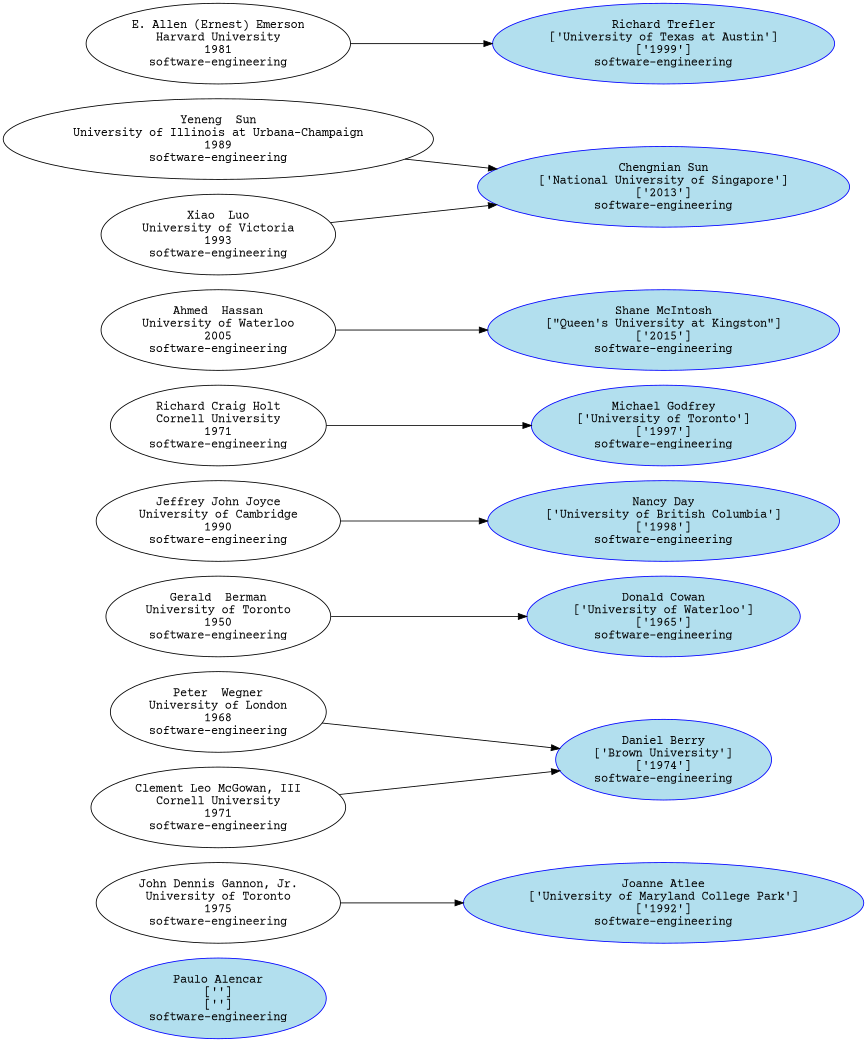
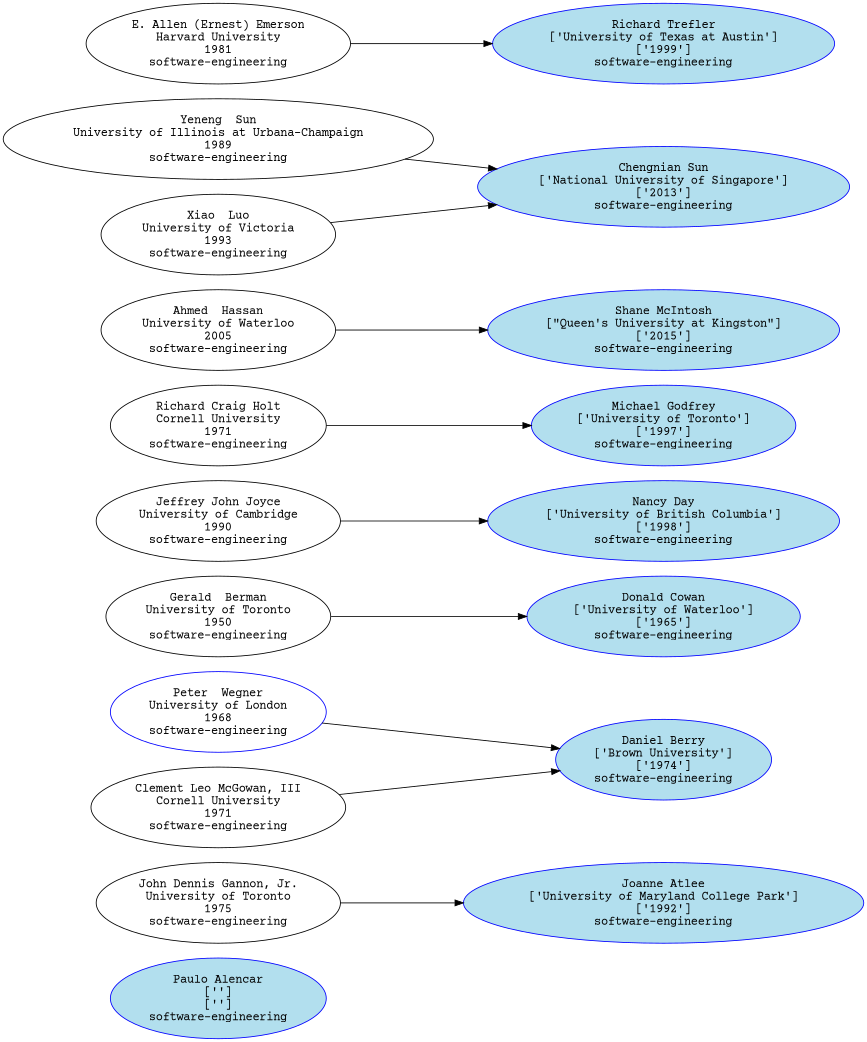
node "Peter  Wegner University of London 1968 software-engineering": color black -> blue
